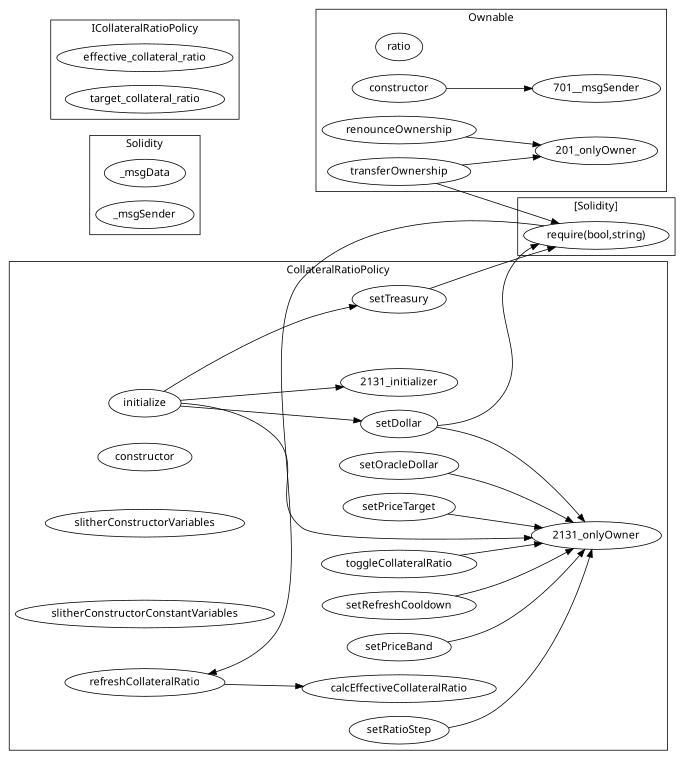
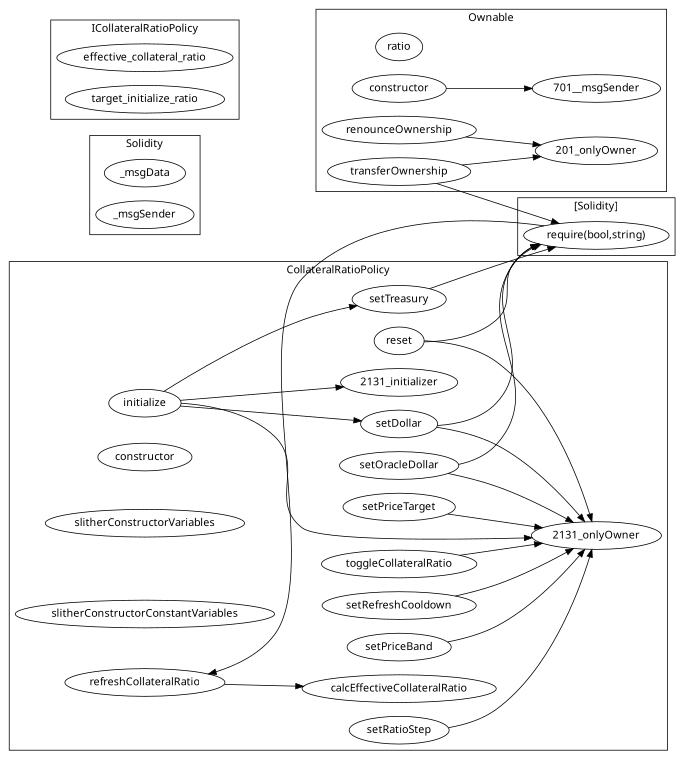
node "target_collateral_ratio": label "target_collateral_ratio" -> "target_initialize_ratio"
node "reset": added
edge "setOracleDollar" -> "require(bool,string)": added
